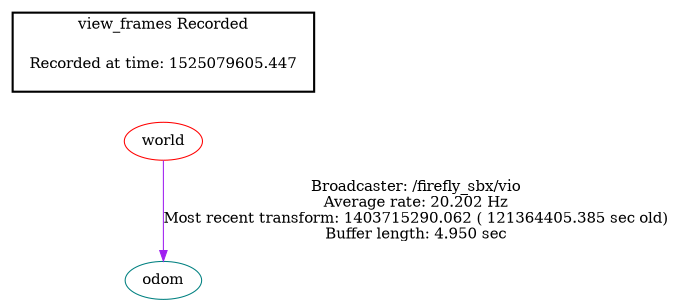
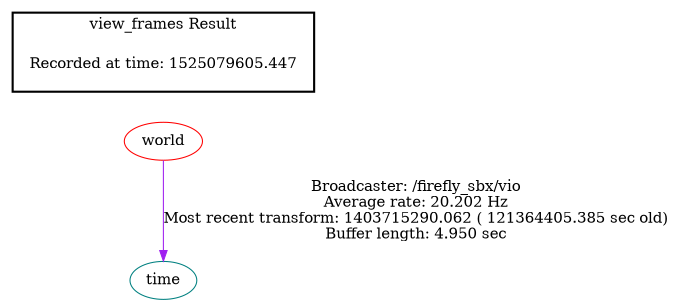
cluster "view_frames Recorded": label "view_frames Recorded" -> "view_frames Result"
node "odom": label "odom" -> "time"
